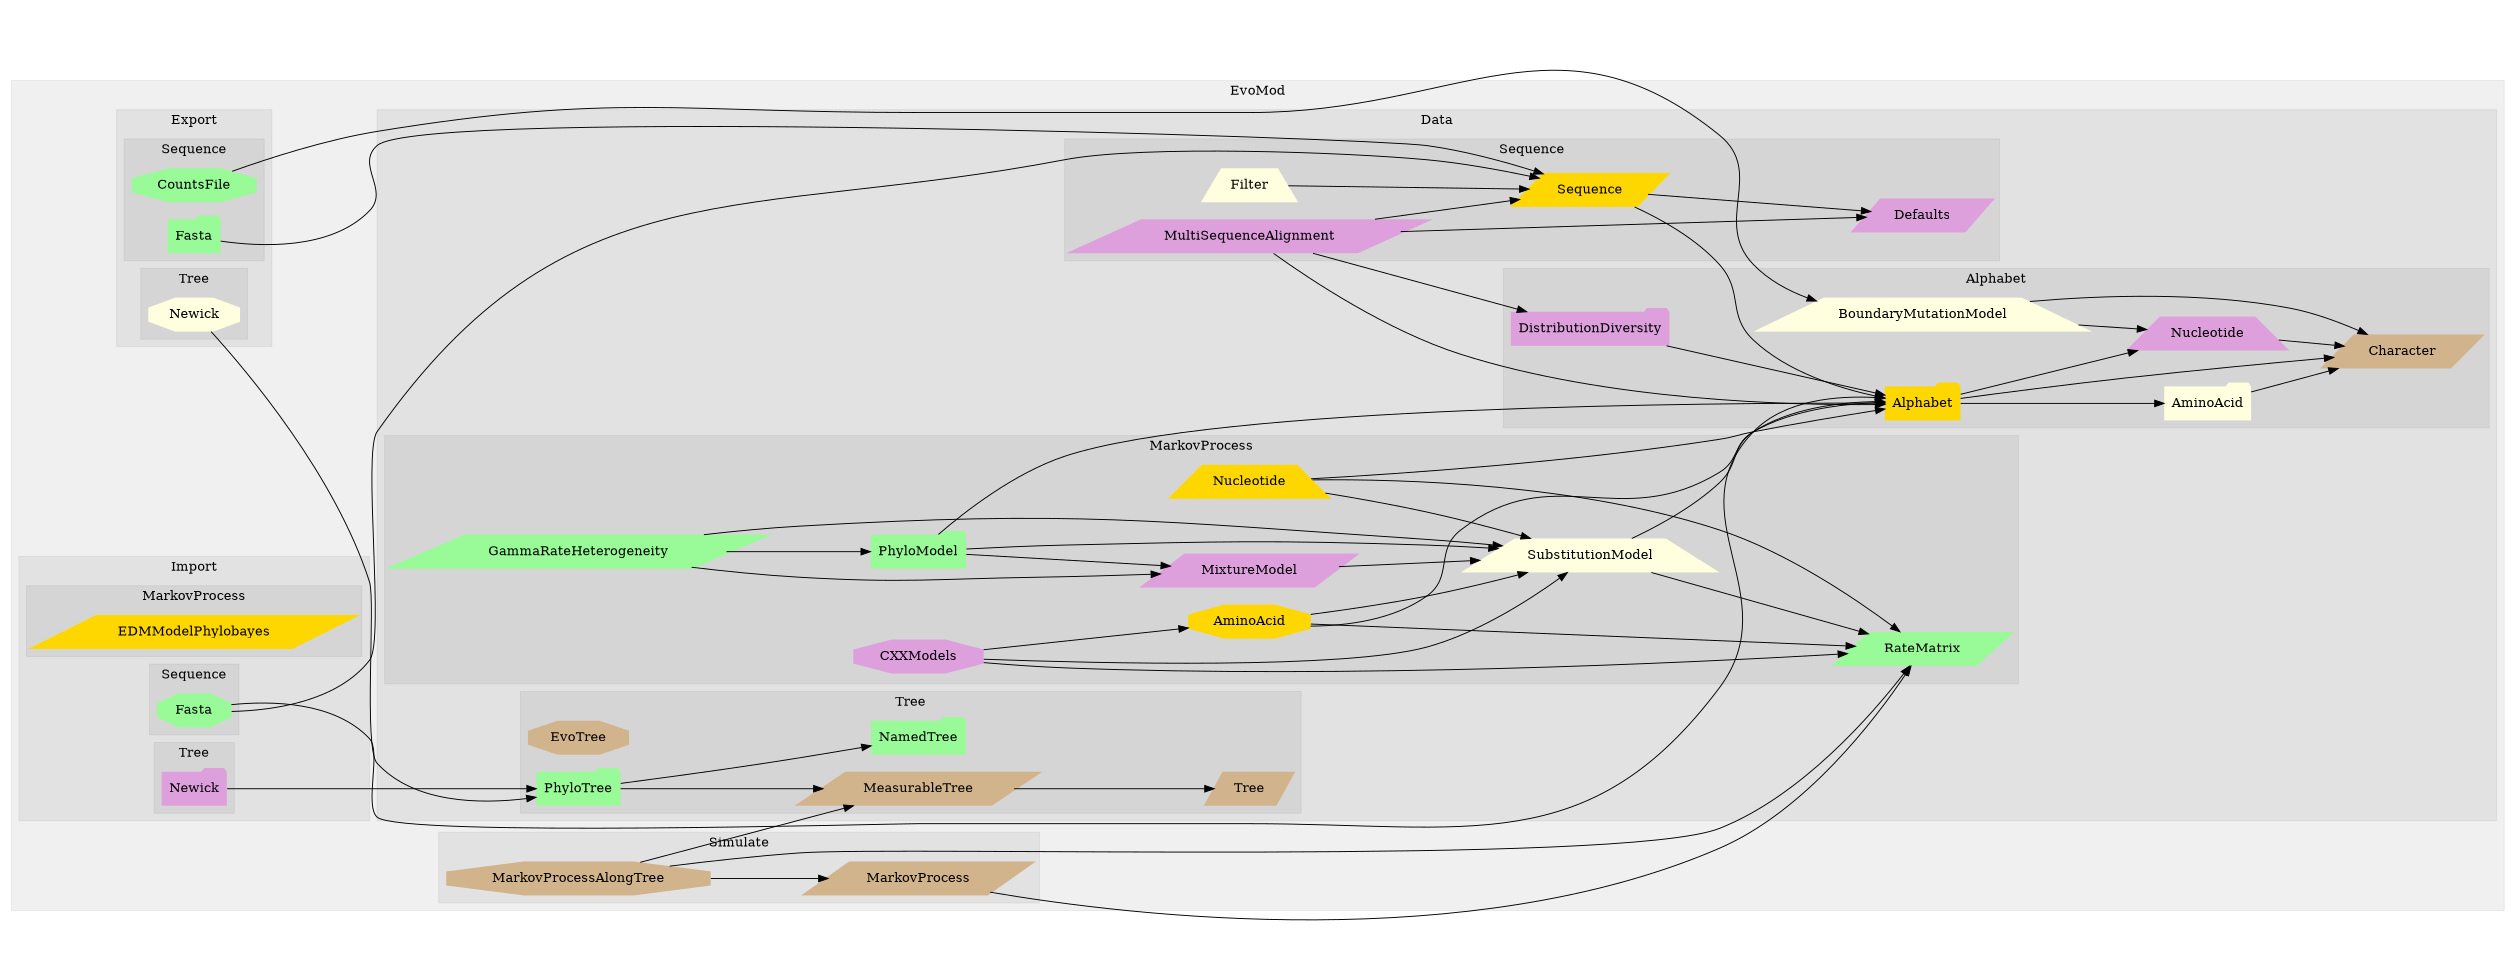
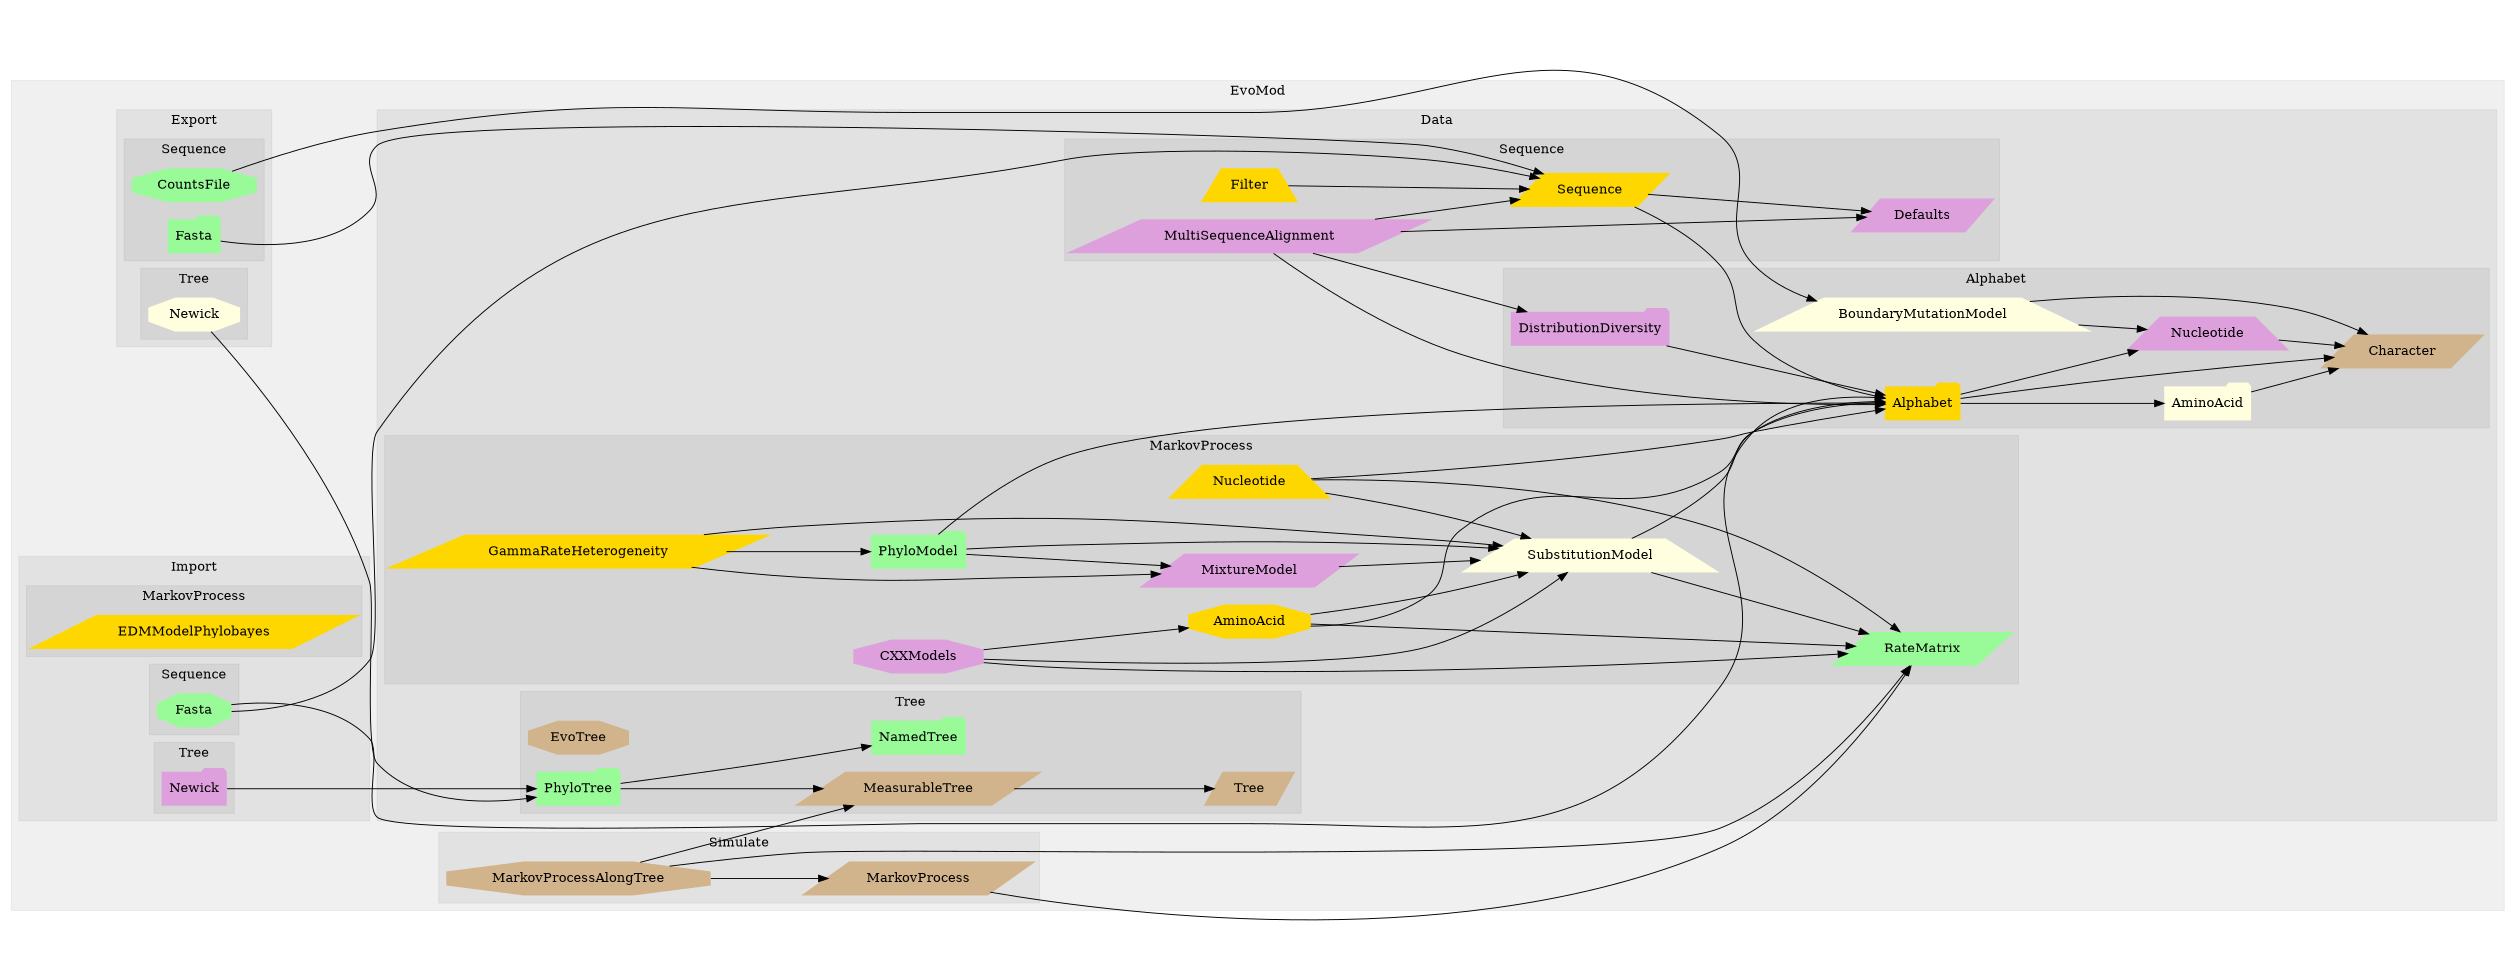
node "Filter": fillcolor lightyellow -> gold
node "GammaRateHeterogeneity": fillcolor palegreen -> gold
